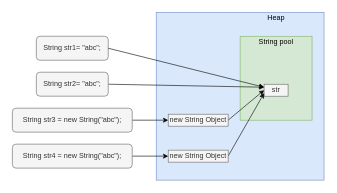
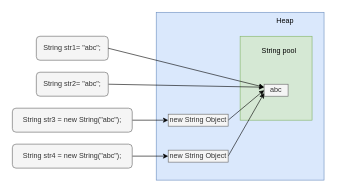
node "Heap": moved (276, 18) -> (285, 21)
node "String pool": moved (276, 42) -> (279, 51)
node "str": label "str" -> "abc"
